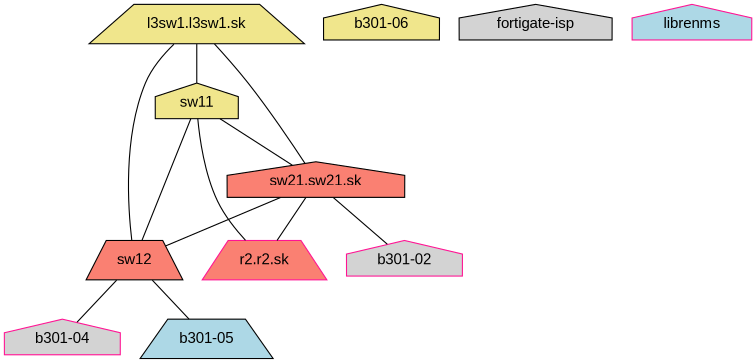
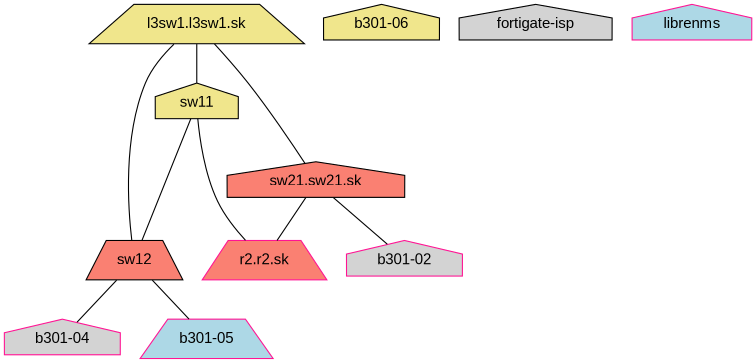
edge "sw11" -- "sw21.sw21.sk": removed
edge "sw21.sw21.sk" -- "sw12": removed
node "b301-05": color black -> deeppink
